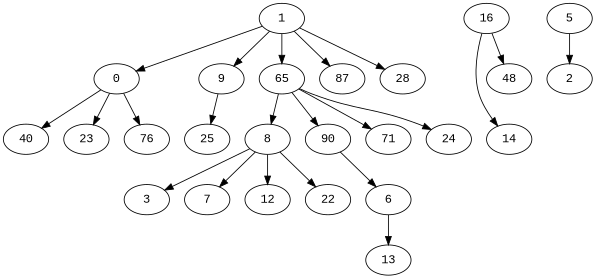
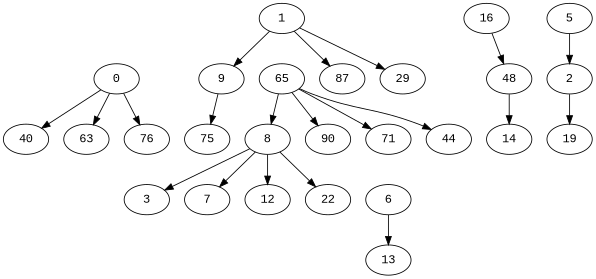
edge "1" -> "65": removed
edge "1" -> "0": removed
edge "16" -> "14": now "48" -> "14"
node "28": label "28" -> "29"
node "23": label "23" -> "63"
node "25": label "25" -> "75"
node "24": label "24" -> "44"
node "19": added
edge "90" -> "6": removed
